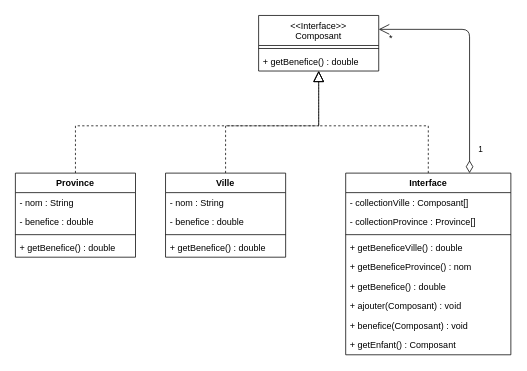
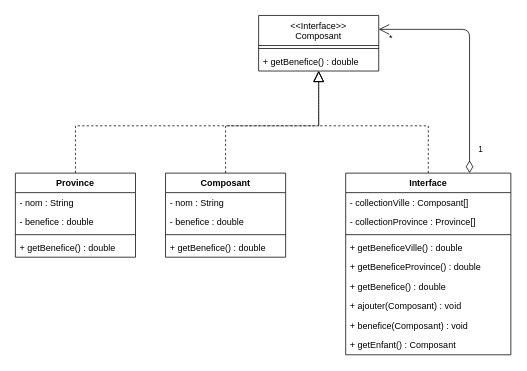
node "Ville": label "Ville" -> "Composant"
node "+ getBeneficeProvince() : nom": label "+ getBeneficeProvince() : nom" -> "+ getBeneficeProvince() : double"
